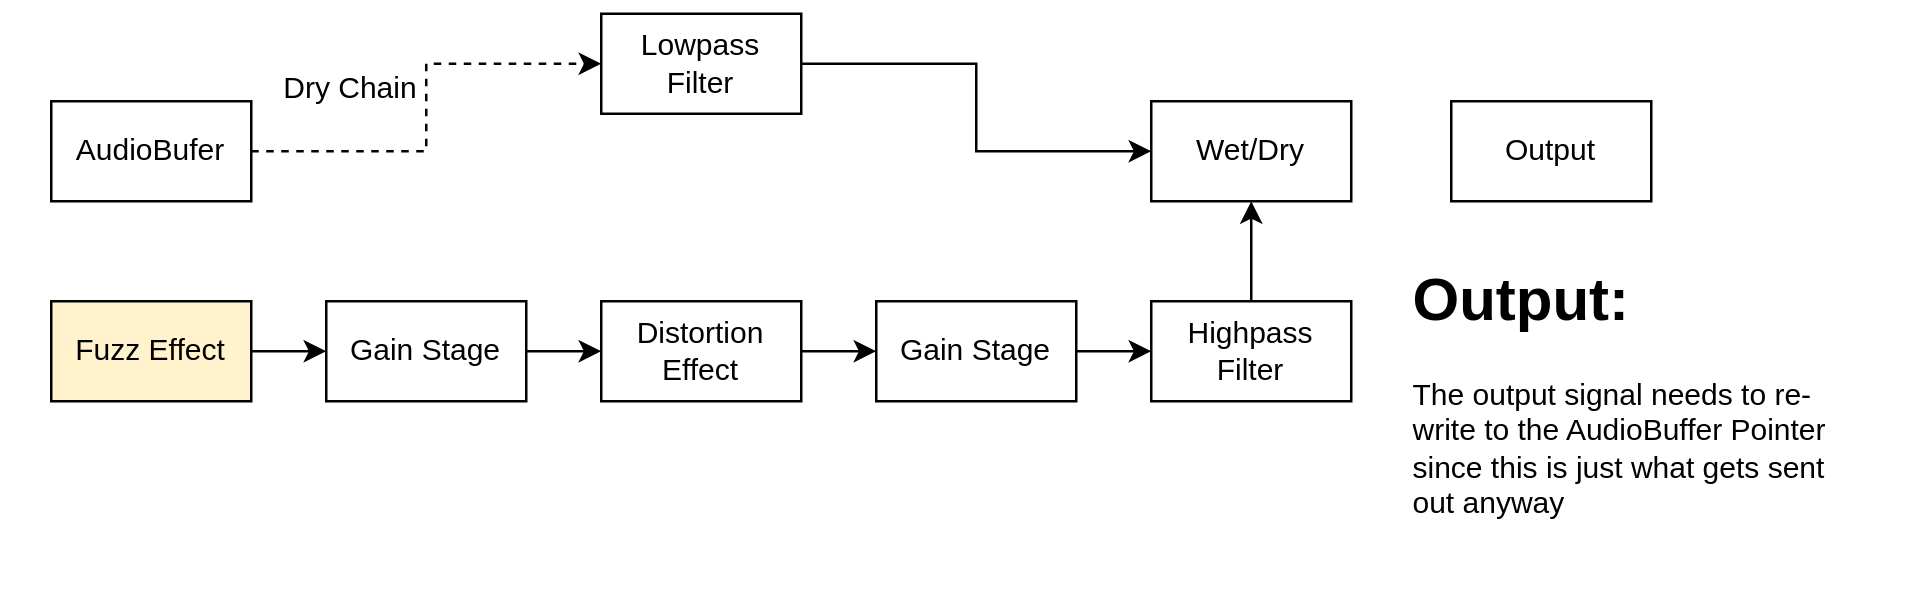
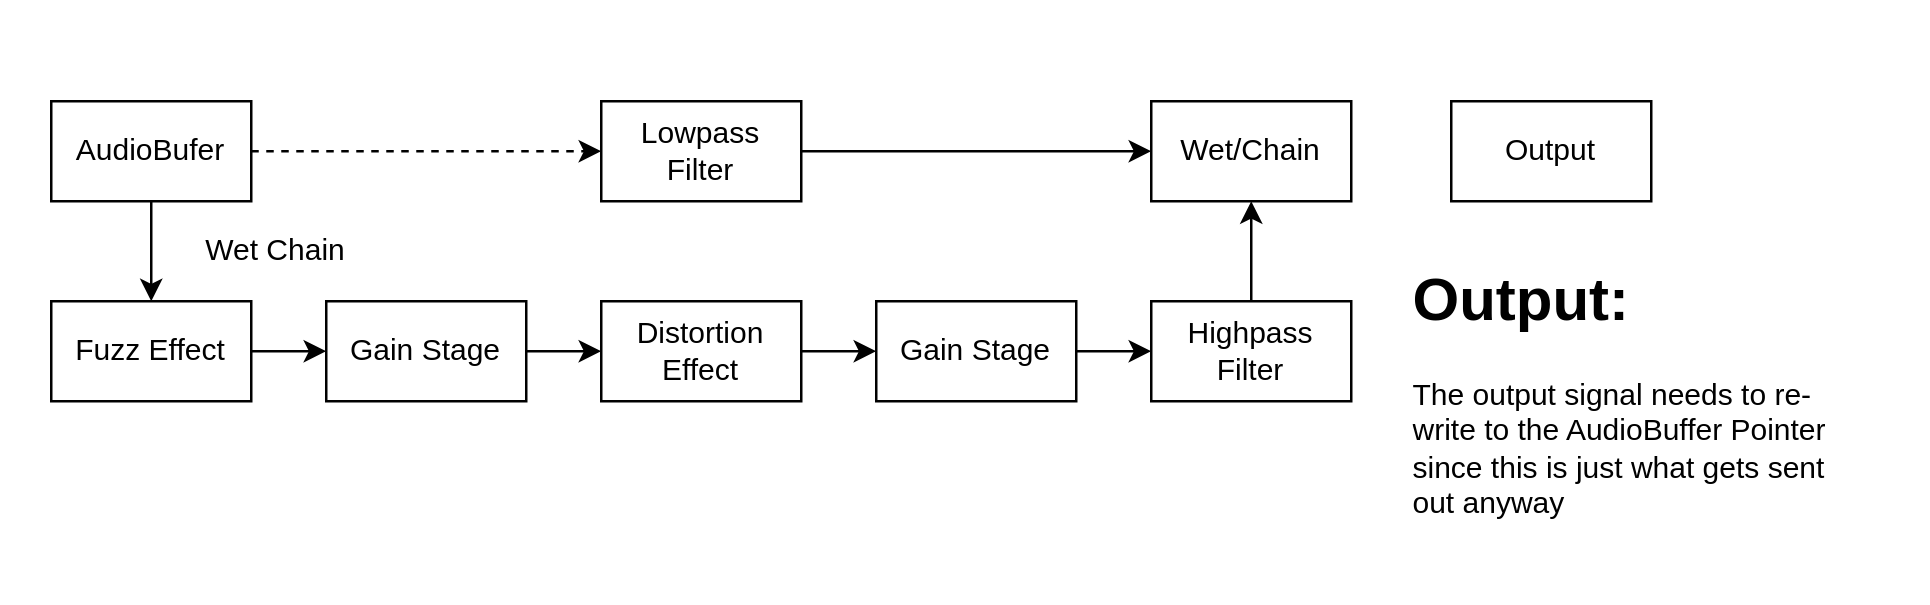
node "Lowpass Filter": moved (701, 64) -> (701, 151)
node "Dry Chain": removed
node "Wet/Dry": label "Wet/Dry" -> "Wet/Chain"
edge "AudioBufer" -> "Fuzz Effect": added
node "Wet Chain": added
node "Fuzz Effect": fillcolor #fff2cc -> #ffffff
